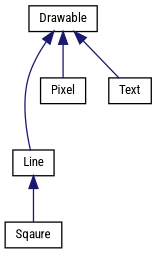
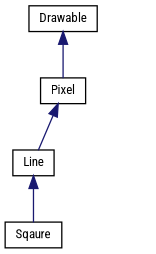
node "Text": removed
edge "Line" -> "Drawable": now "Line" -> "Pixel"
